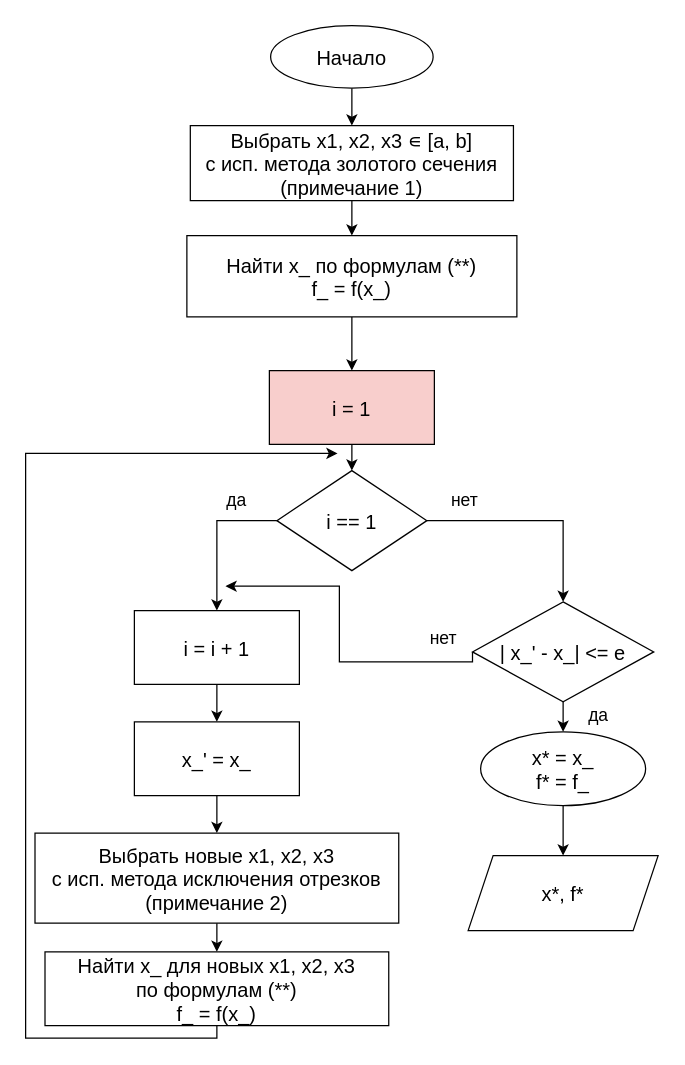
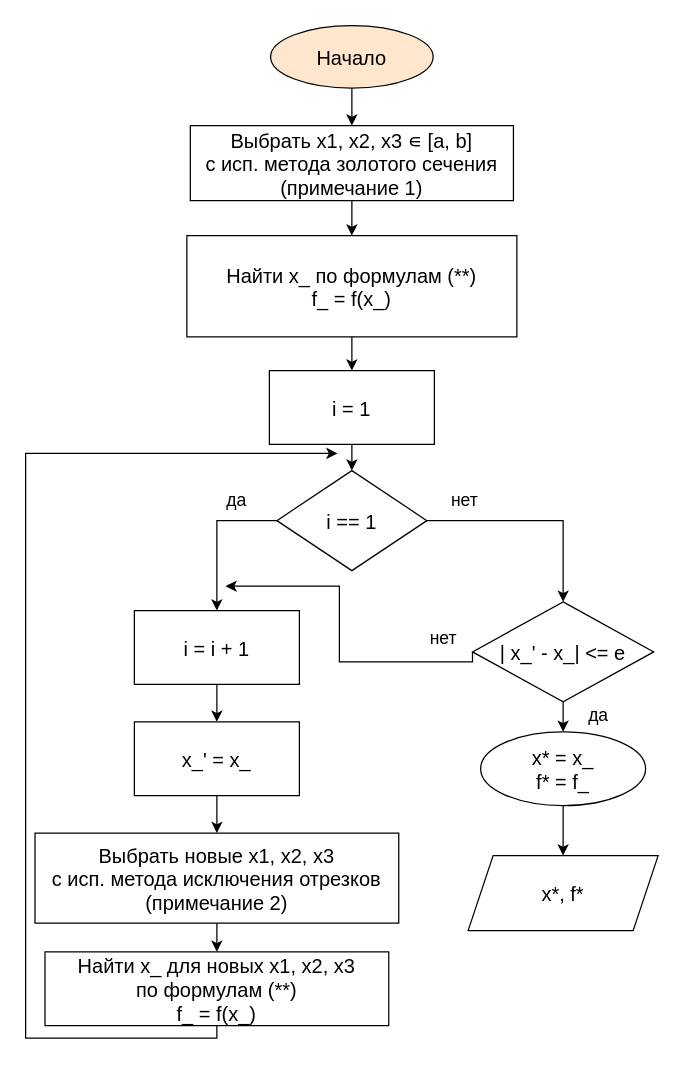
node "Начало": fillcolor #ffffff -> #ffe6cc
node "Найти x_ по формулам (**) f_ = f(x_)": size 330x81 -> 330x101
node "i = 1": fillcolor #f8cecc -> #ffffff
